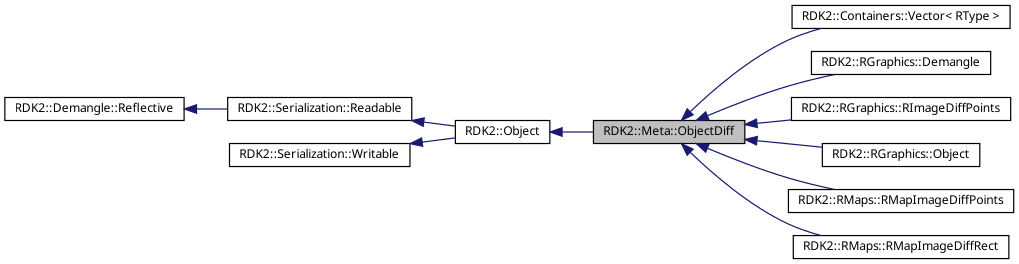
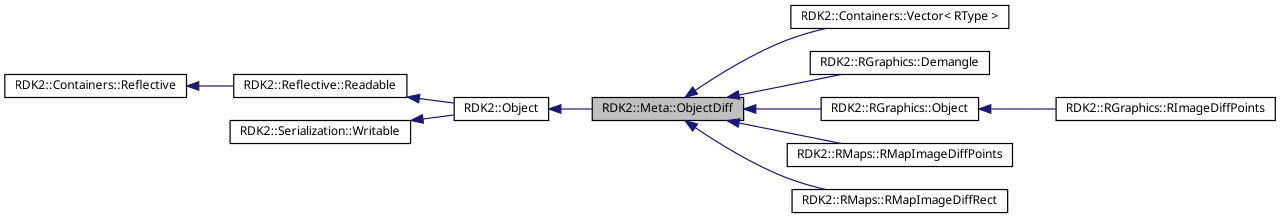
node "RDK2::Demangle::Reflective": label "RDK2::Demangle::Reflective" -> "RDK2::Containers::Reflective"
node "RDK2::Serialization::Readable": label "RDK2::Serialization::Readable" -> "RDK2::Reflective::Readable"
edge "RDK2::RGraphics::RImageDiffPoints" -> "RDK2::Meta::ObjectDiff": now "RDK2::RGraphics::RImageDiffPoints" -> "RDK2::RGraphics::Object"
